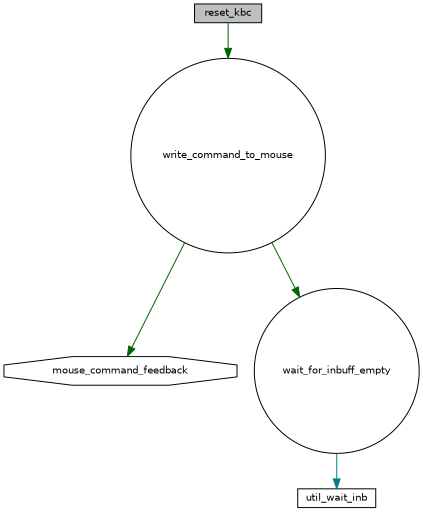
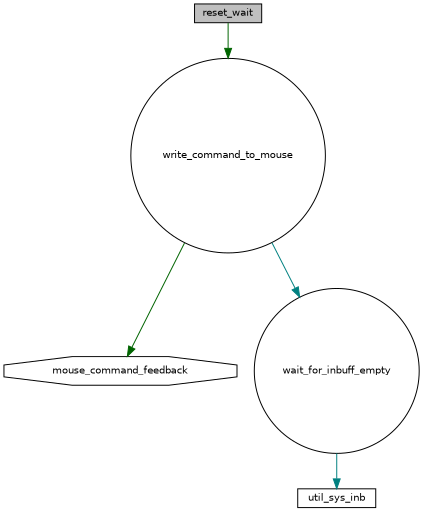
node "reset_kbc": label "reset_kbc" -> "reset_wait"
edge "write_command_to_mouse" -> "wait_for_inbuff_empty": color darkgreen -> teal
node "util_wait_inb": label "util_wait_inb" -> "util_sys_inb"
